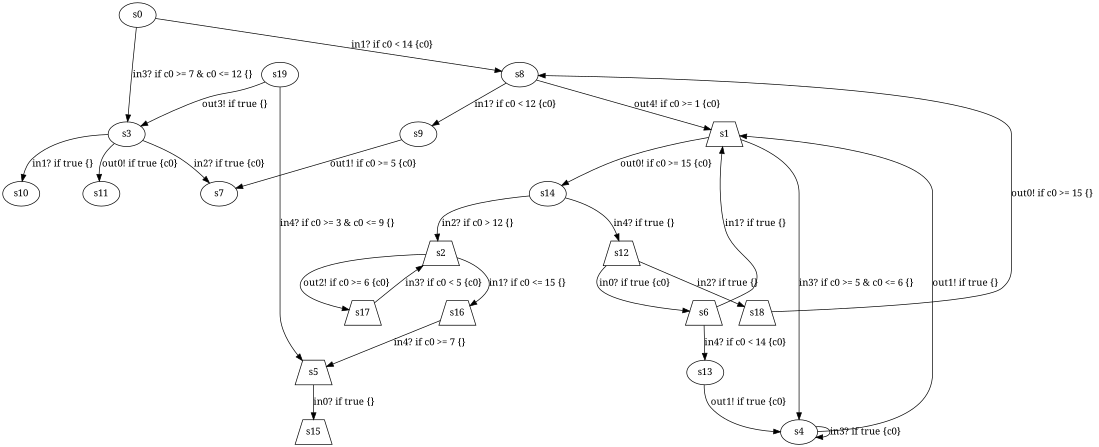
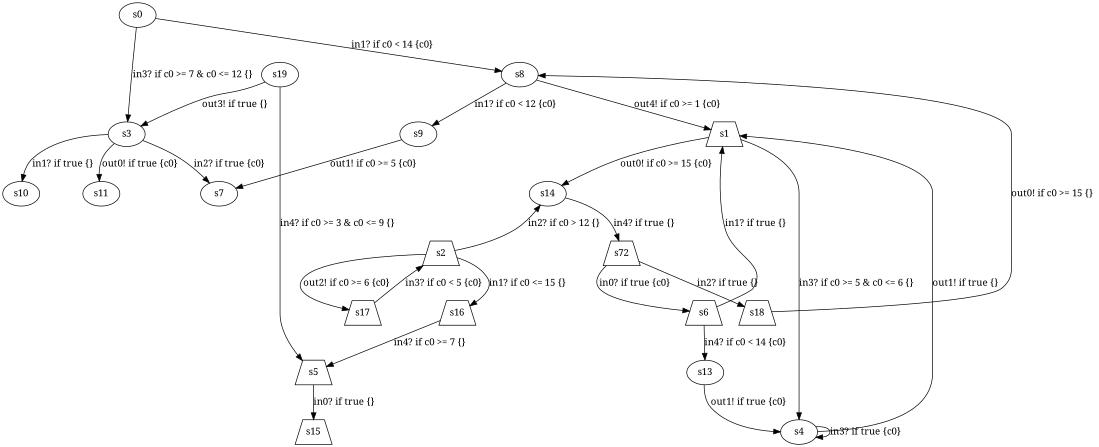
edge "s14" -> "s2": reversed
node "s12": label "s12" -> "s72"
